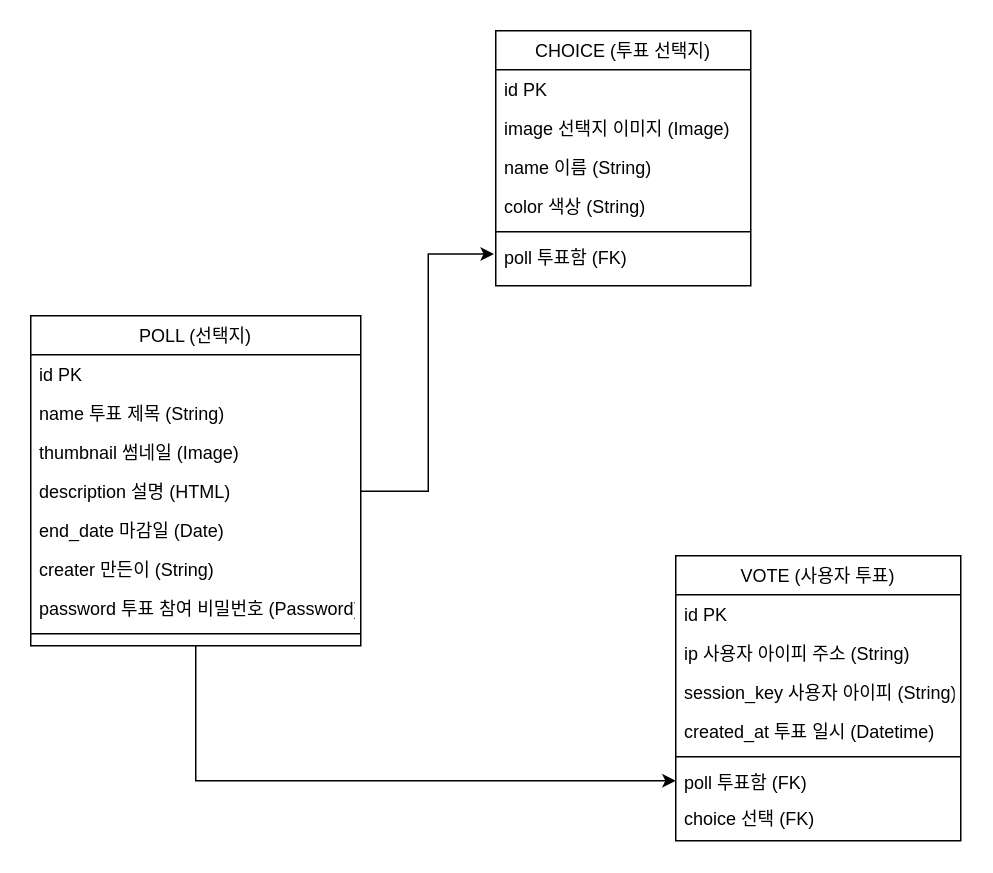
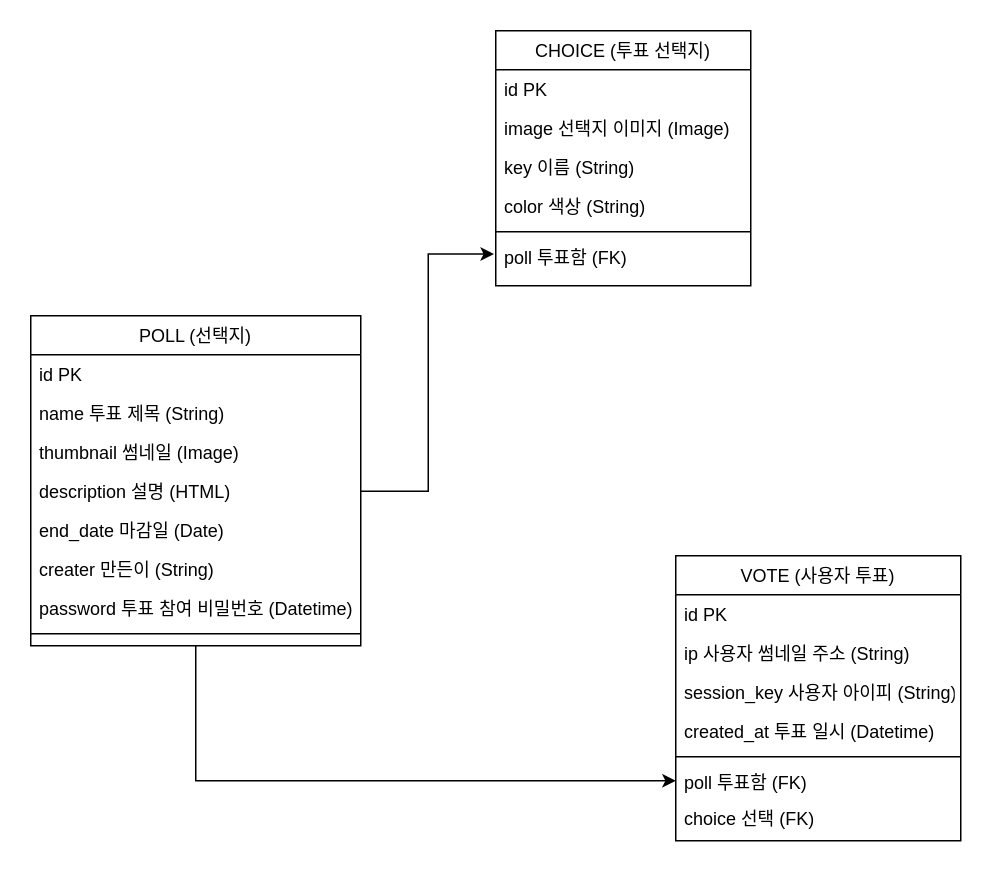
node "name 이름 (String)": label "name 이름 (String)" -> "key 이름 (String)"
node "password 투표 참여 비밀번호 (Password)": label "password 투표 참여 비밀번호 (Password)" -> "password 투표 참여 비밀번호 (Datetime)"
node "ip 사용자 아이피 주소 (String)": label "ip 사용자 아이피 주소 (String)" -> "ip 사용자 썸네일 주소 (String)"
